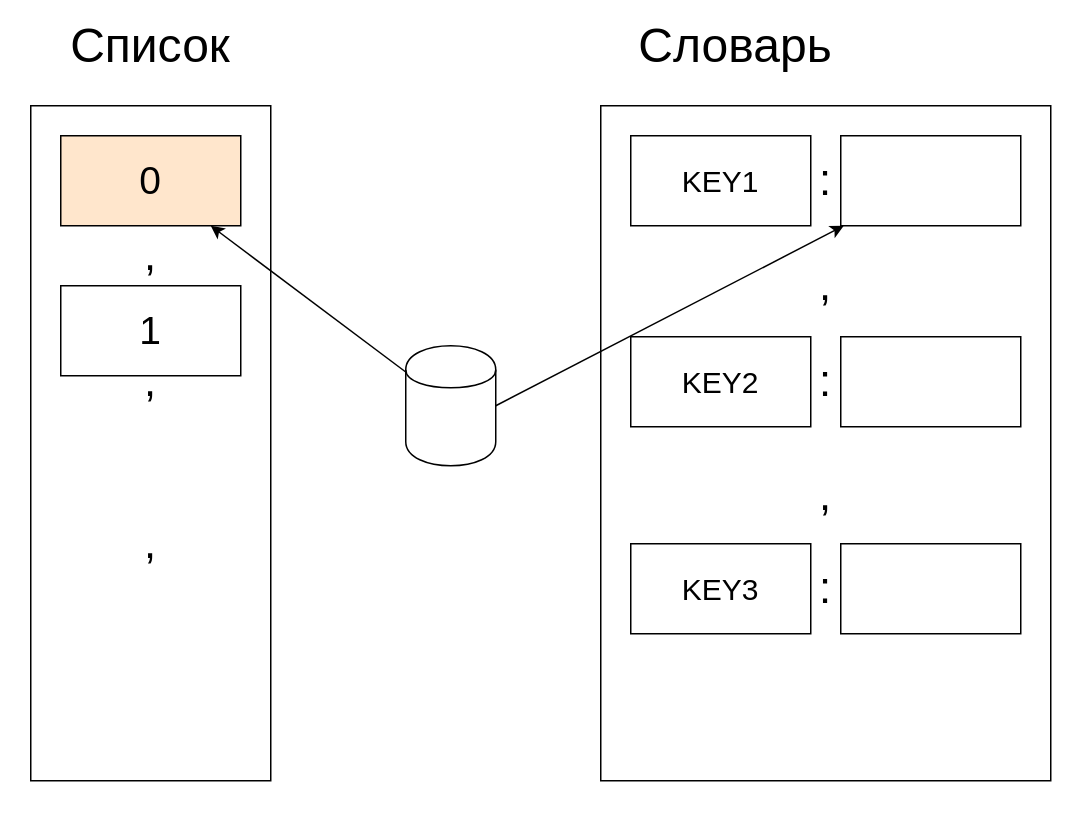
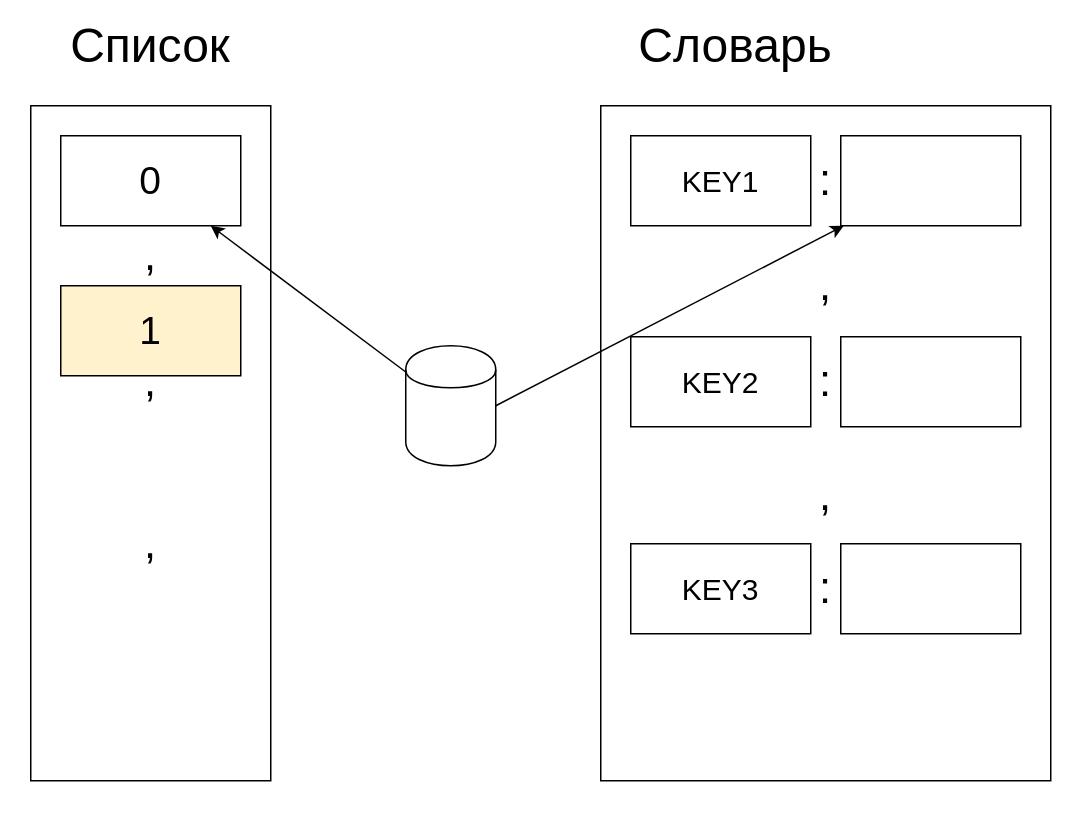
node "0": fillcolor #ffe6cc -> #ffffff
node "1": fillcolor #ffffff -> #fff2cc
